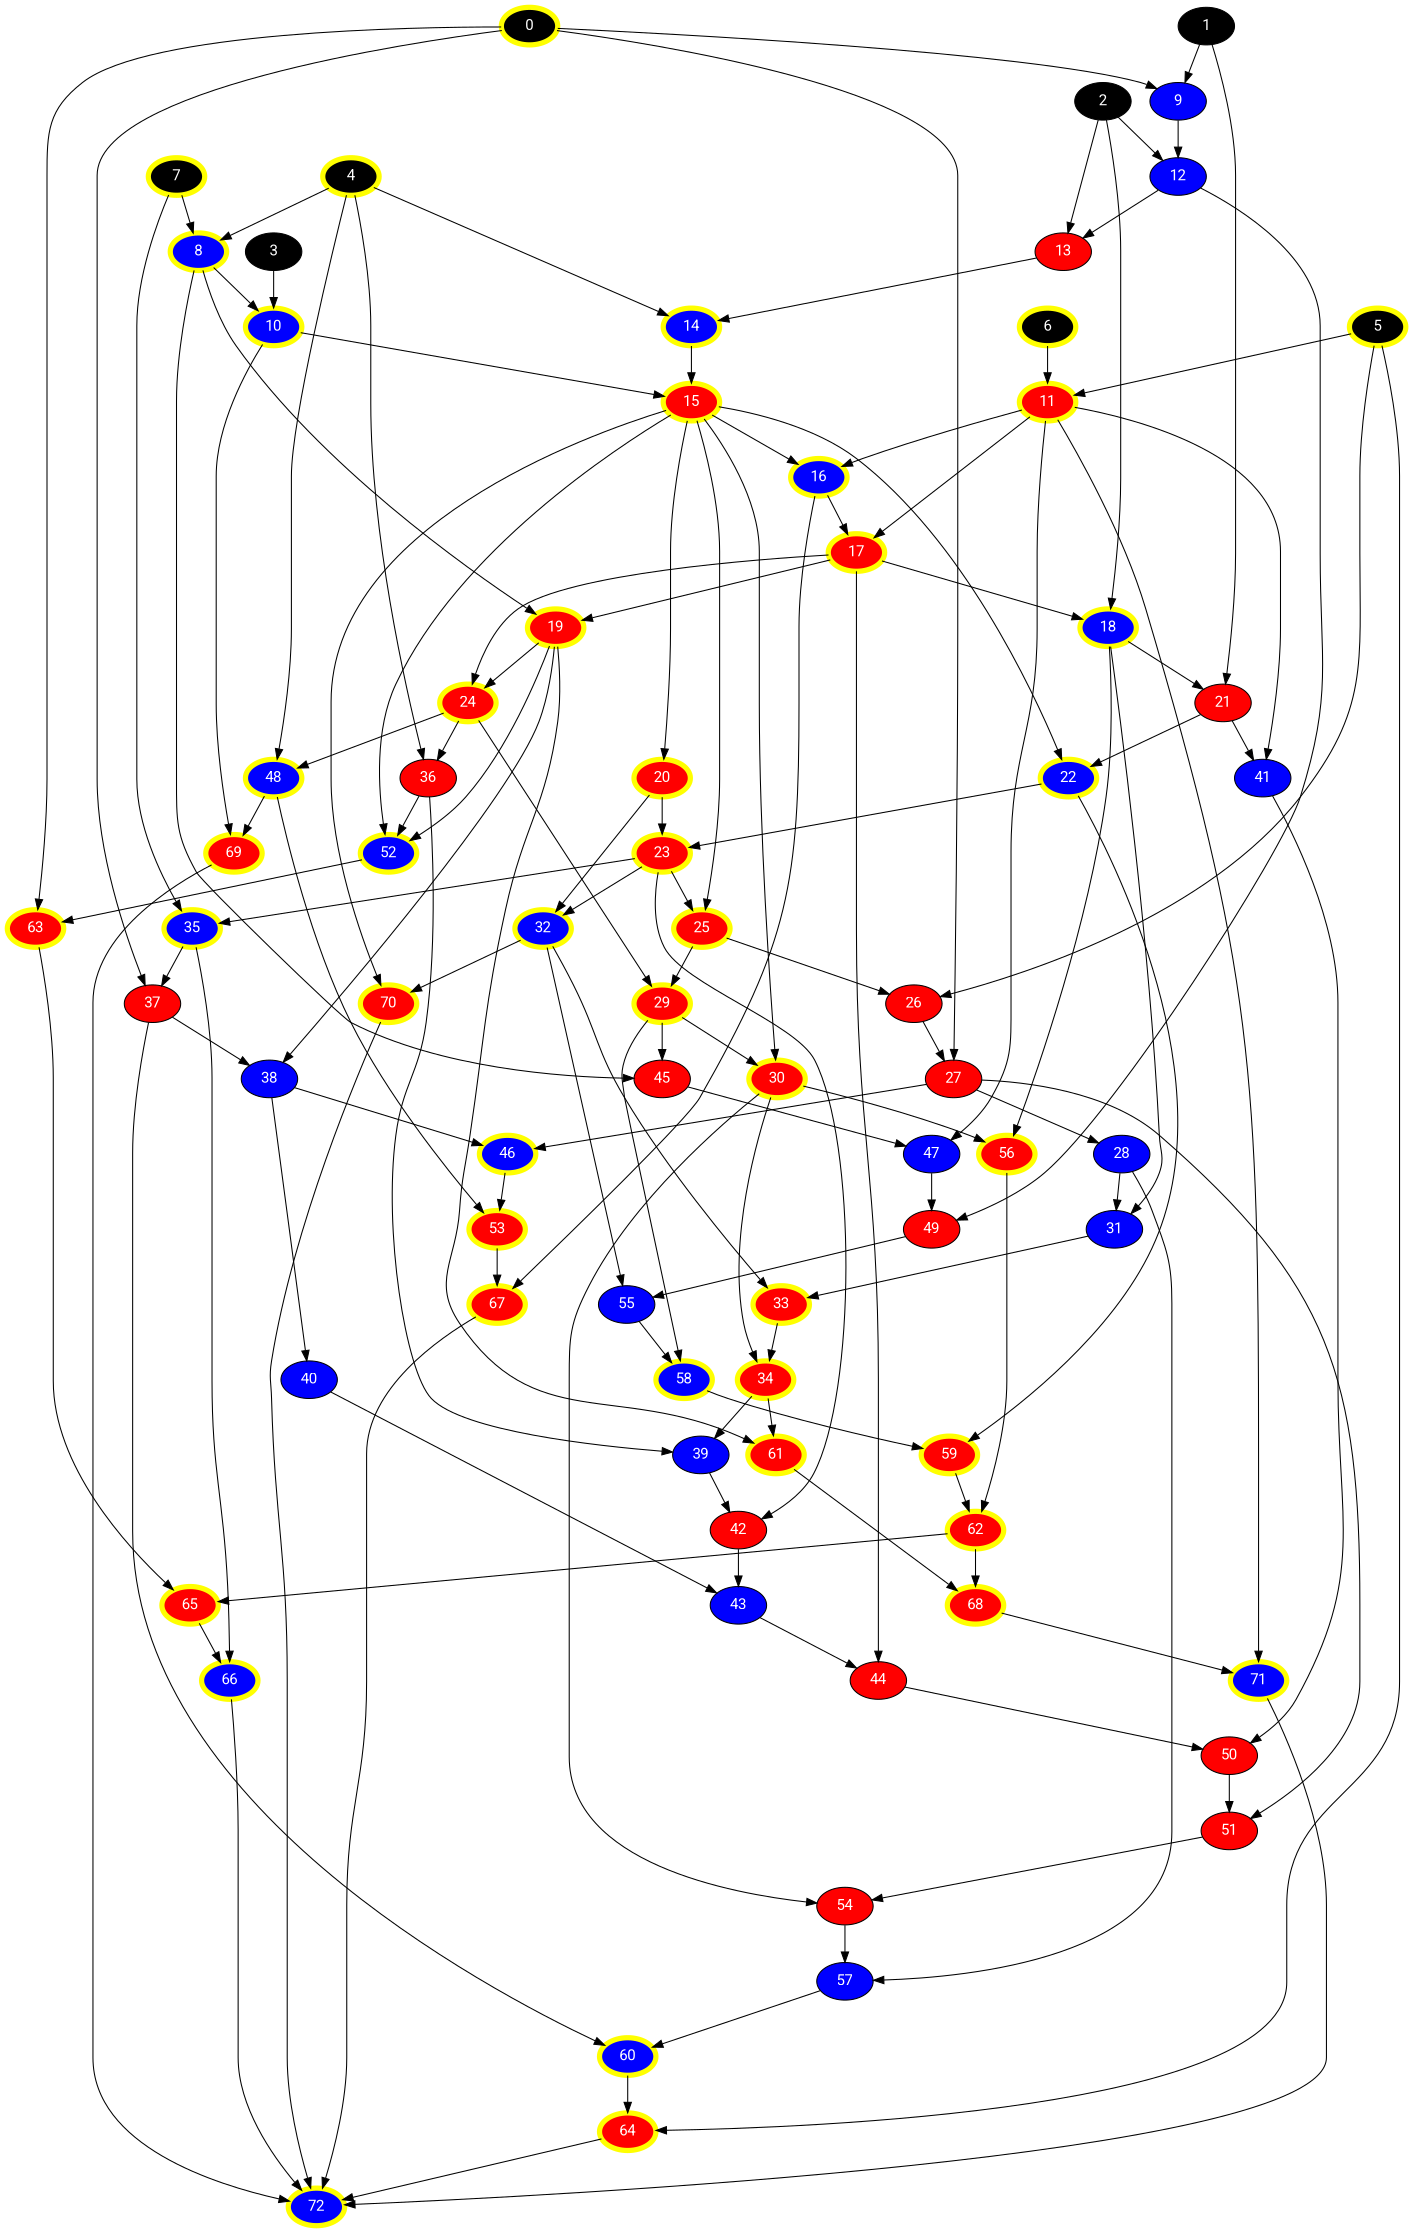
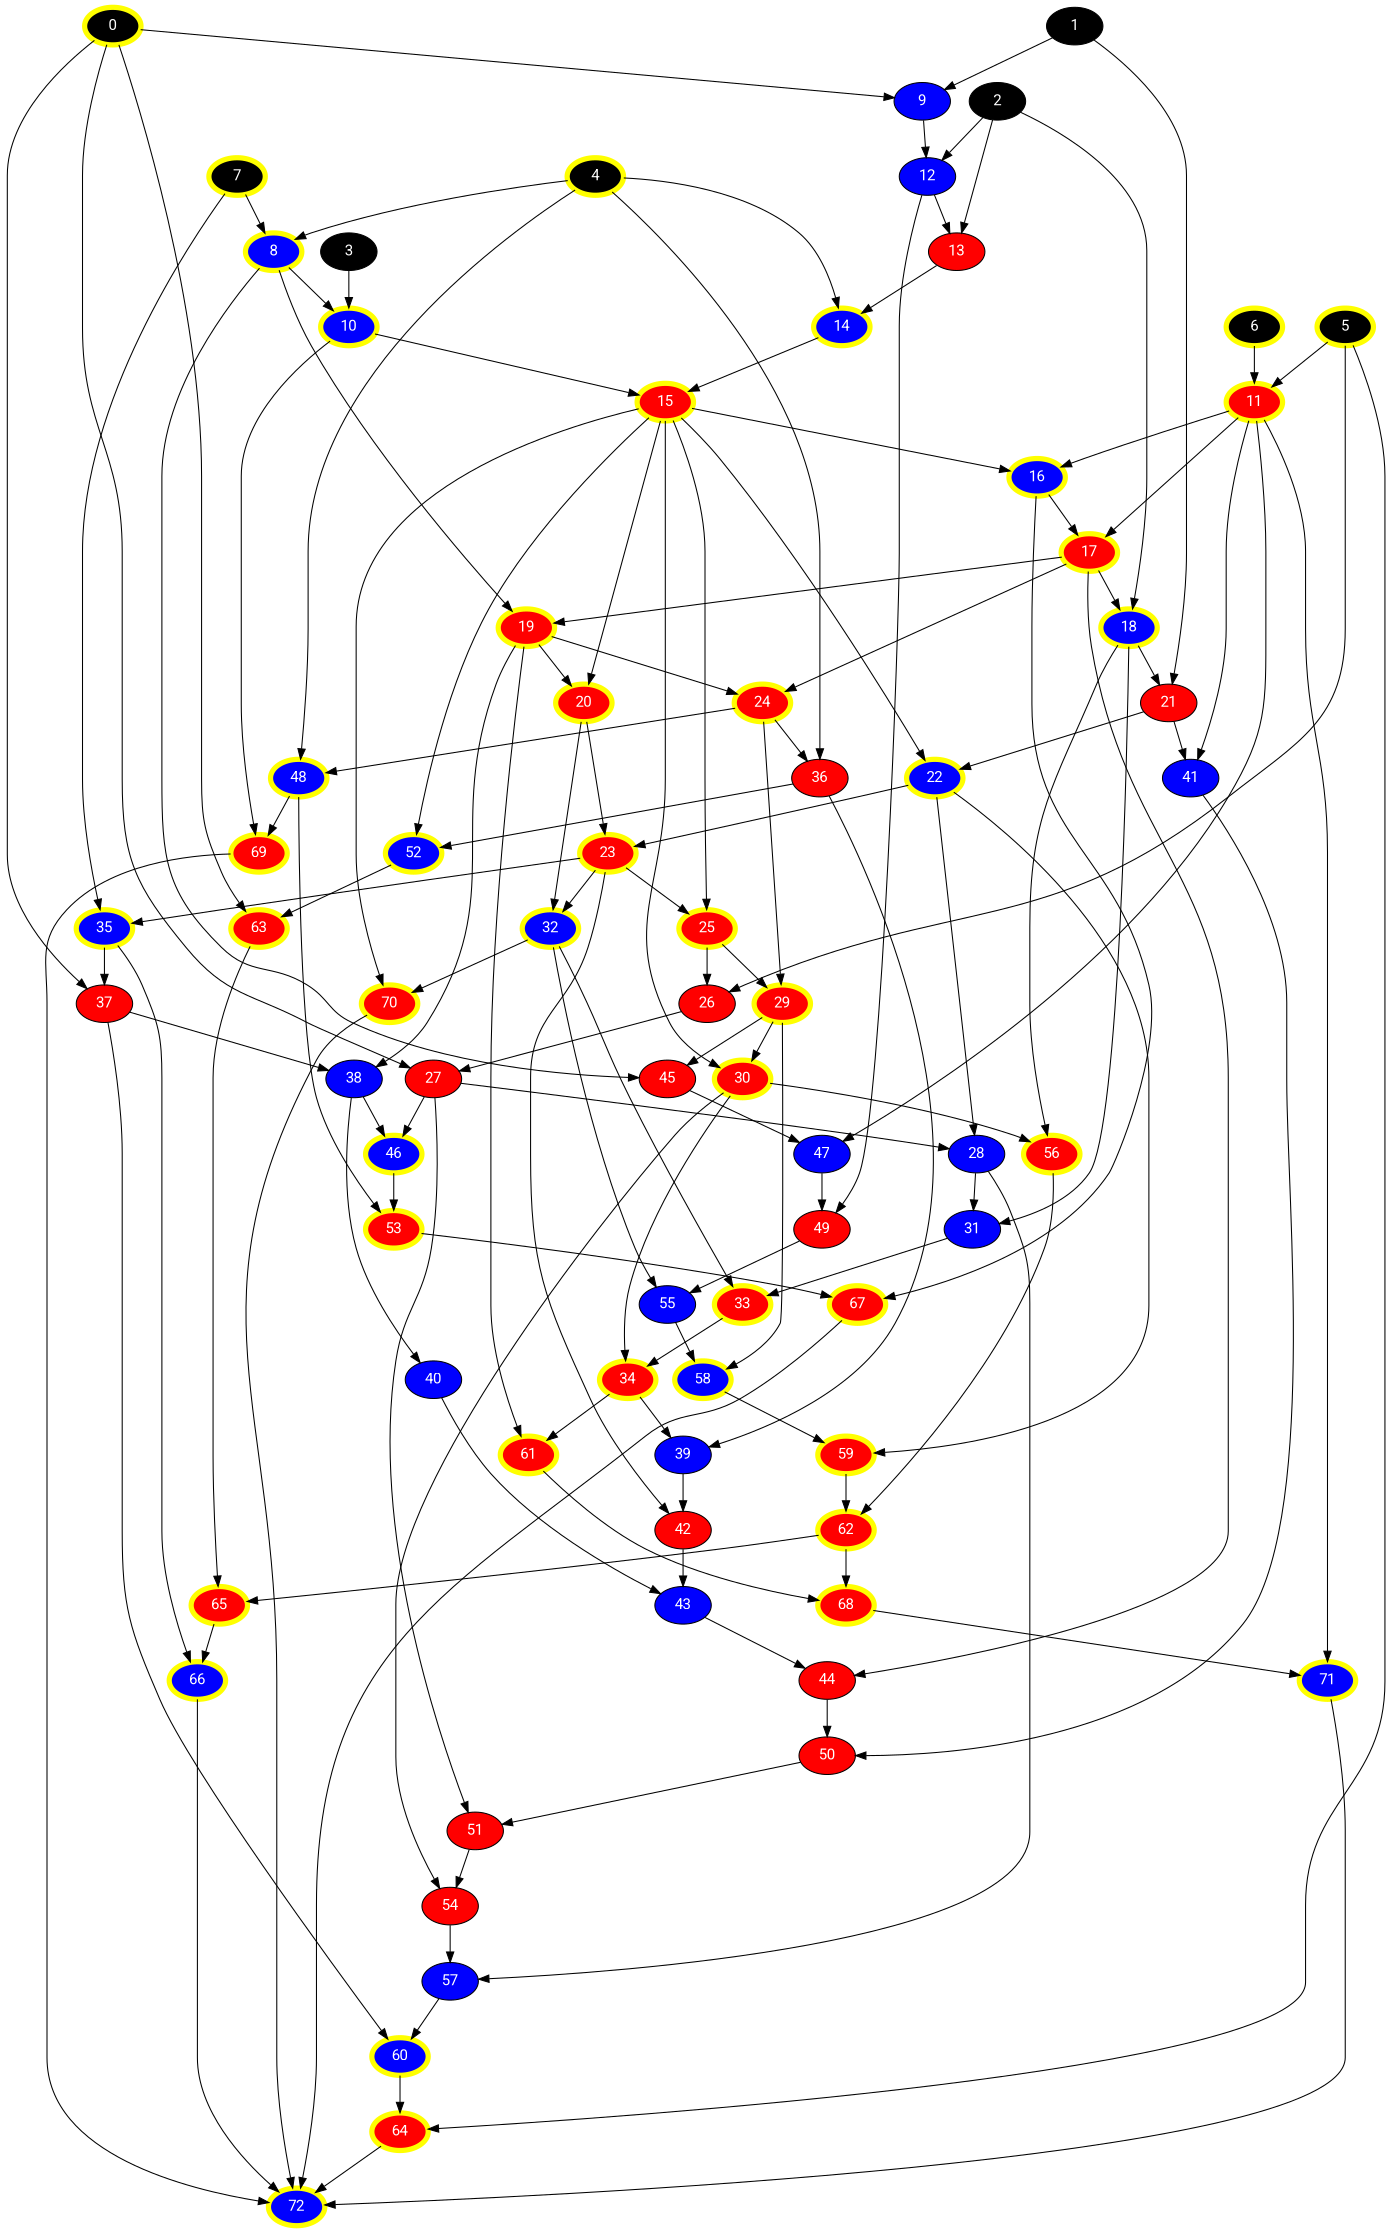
edge "19" -> "52": now "19" -> "20"
edge "22" -> "28": added
